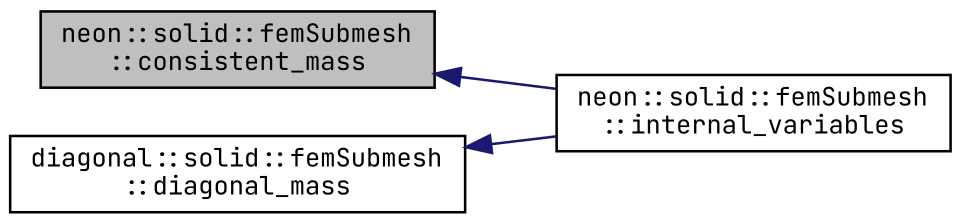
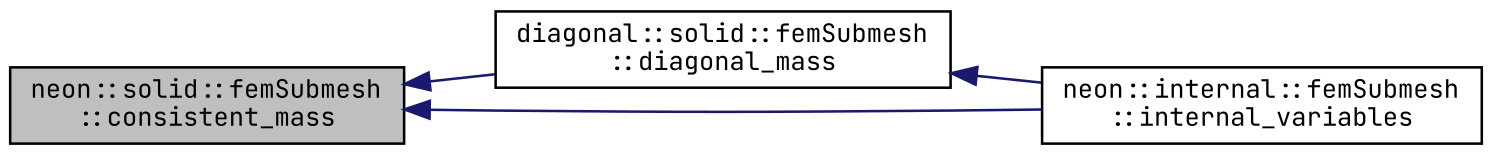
edge "diagonal::solid::femSubmesh ::diagonal_mass" -> "neon::solid::femSubmesh ::consistent_mass": added
node "neon::solid::femSubmesh ::internal_variables": label "neon::solid::femSubmesh ::internal_variables" -> "neon::internal::femSubmesh ::internal_variables"
